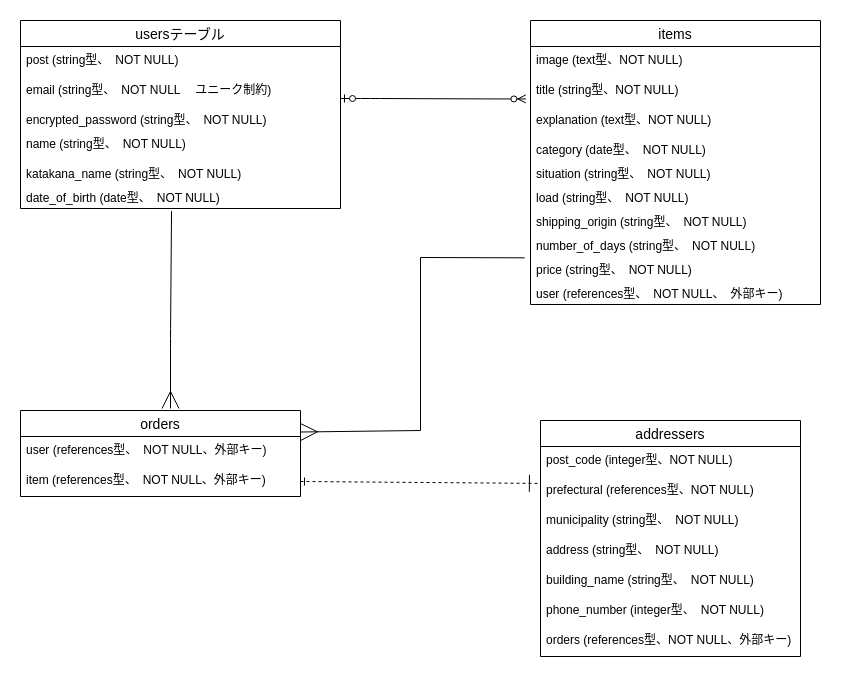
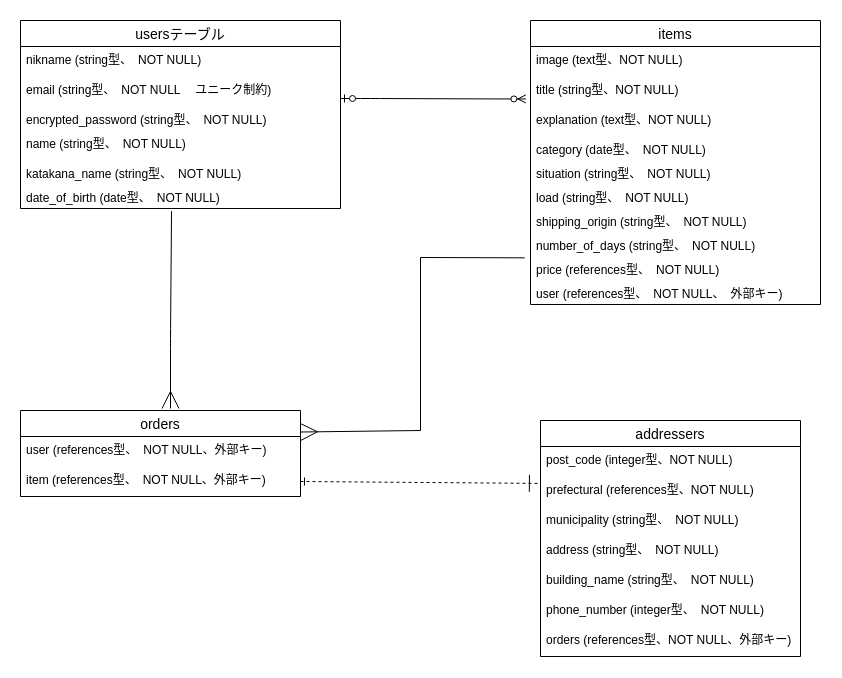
node "post (string型、 NOT NULL)": label "post (string型、 NOT NULL)" -> "nikname (string型、 NOT NULL)"
node "price (string型、 NOT NULL)": label "price (string型、 NOT NULL)" -> "price (references型、 NOT NULL)"
